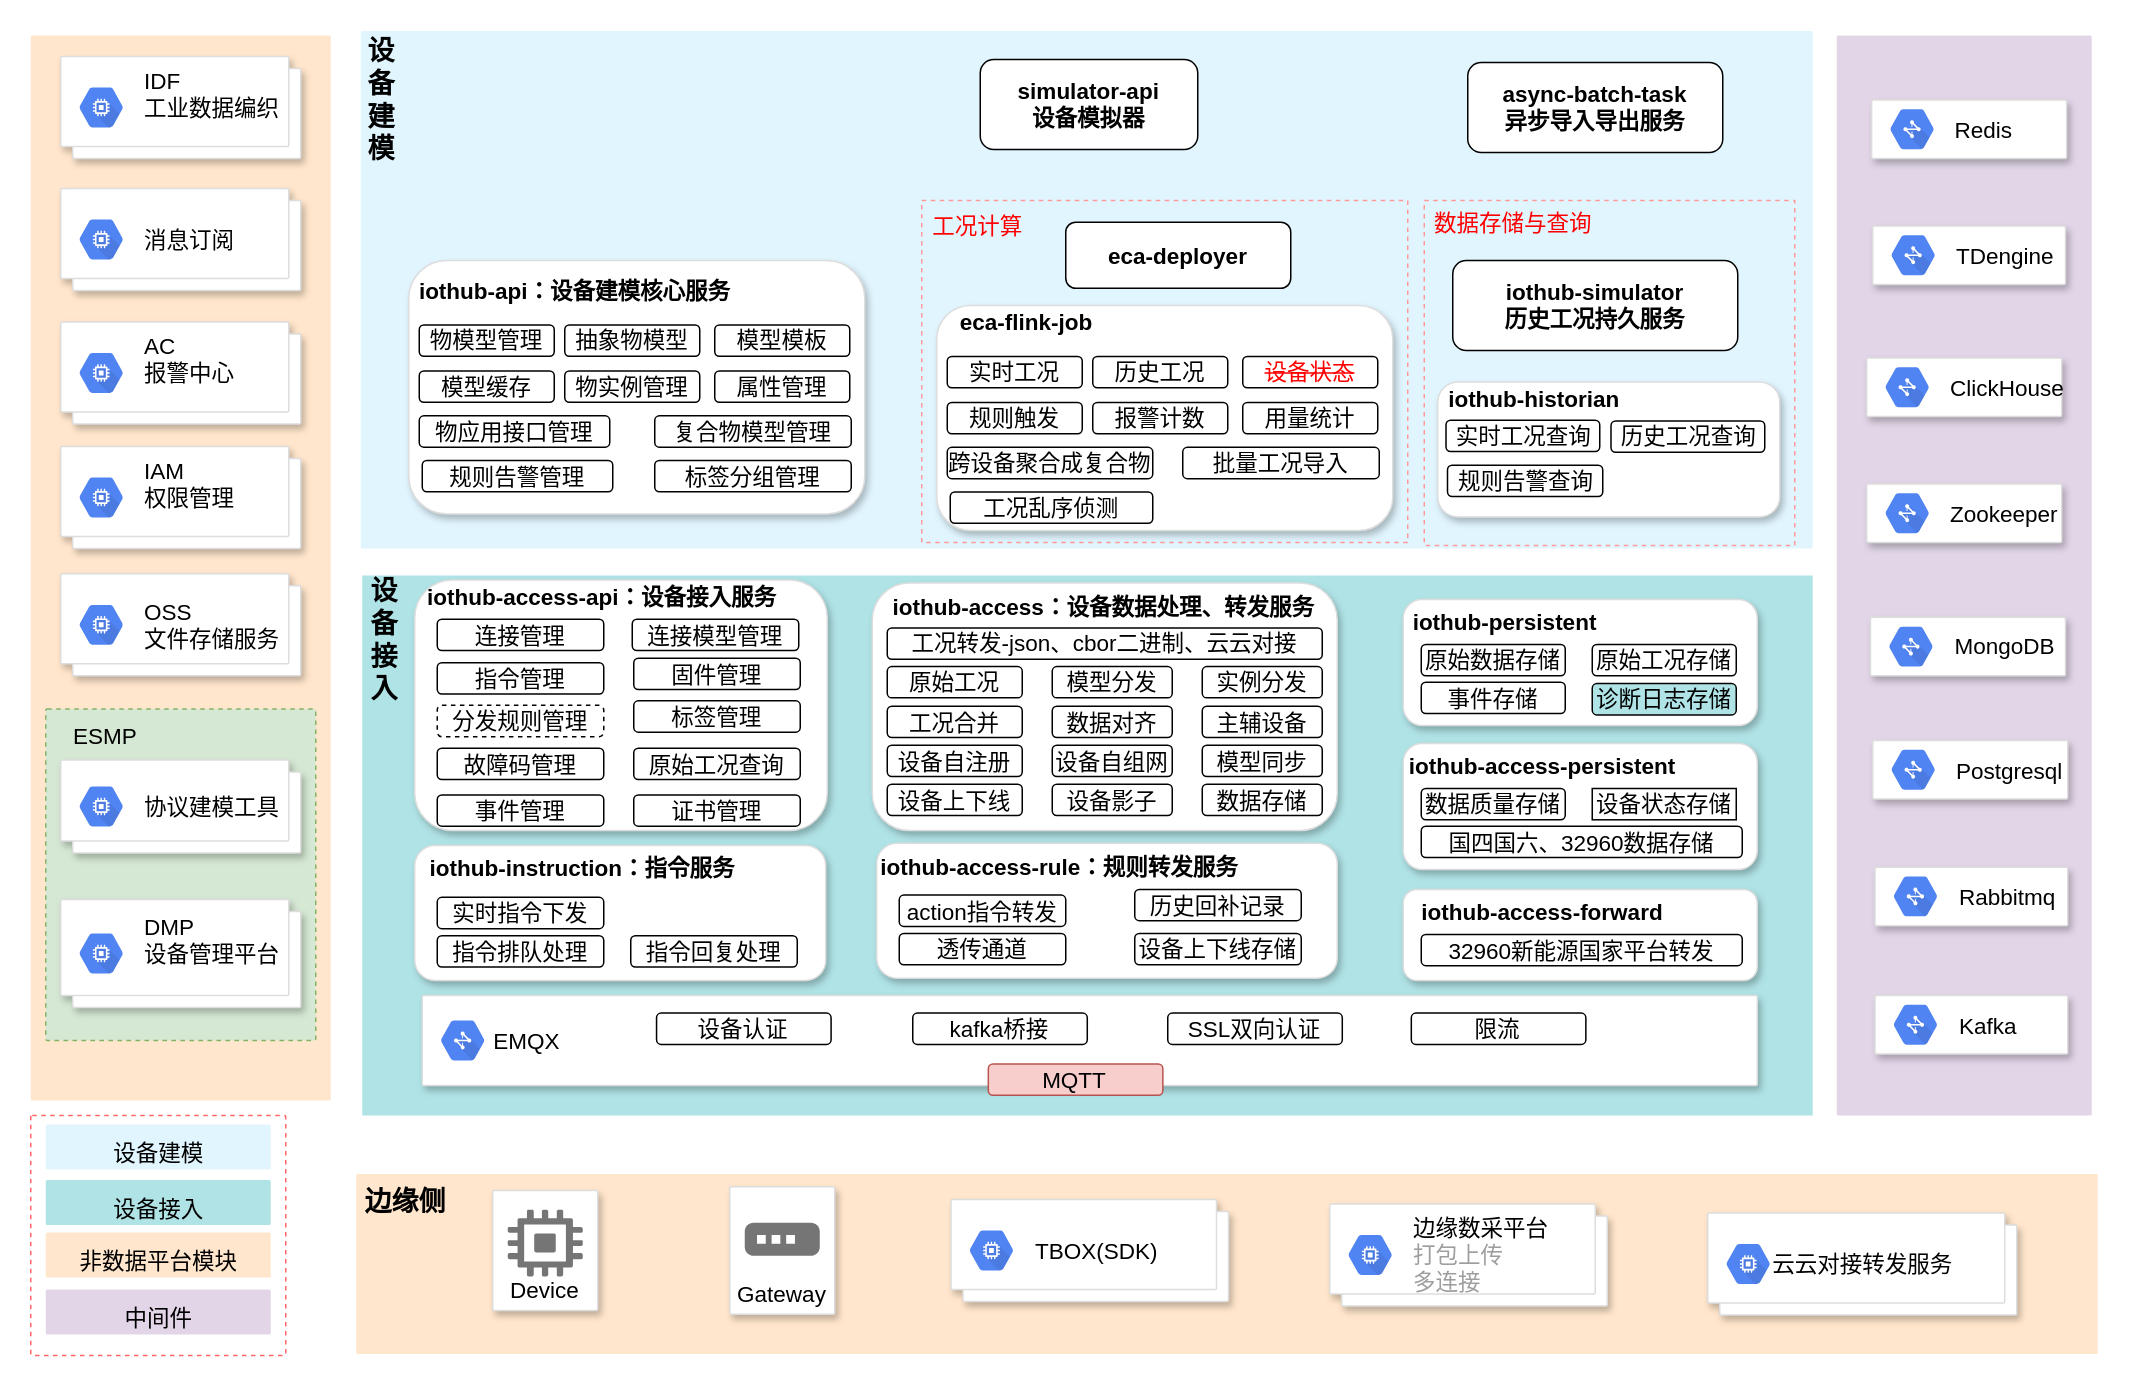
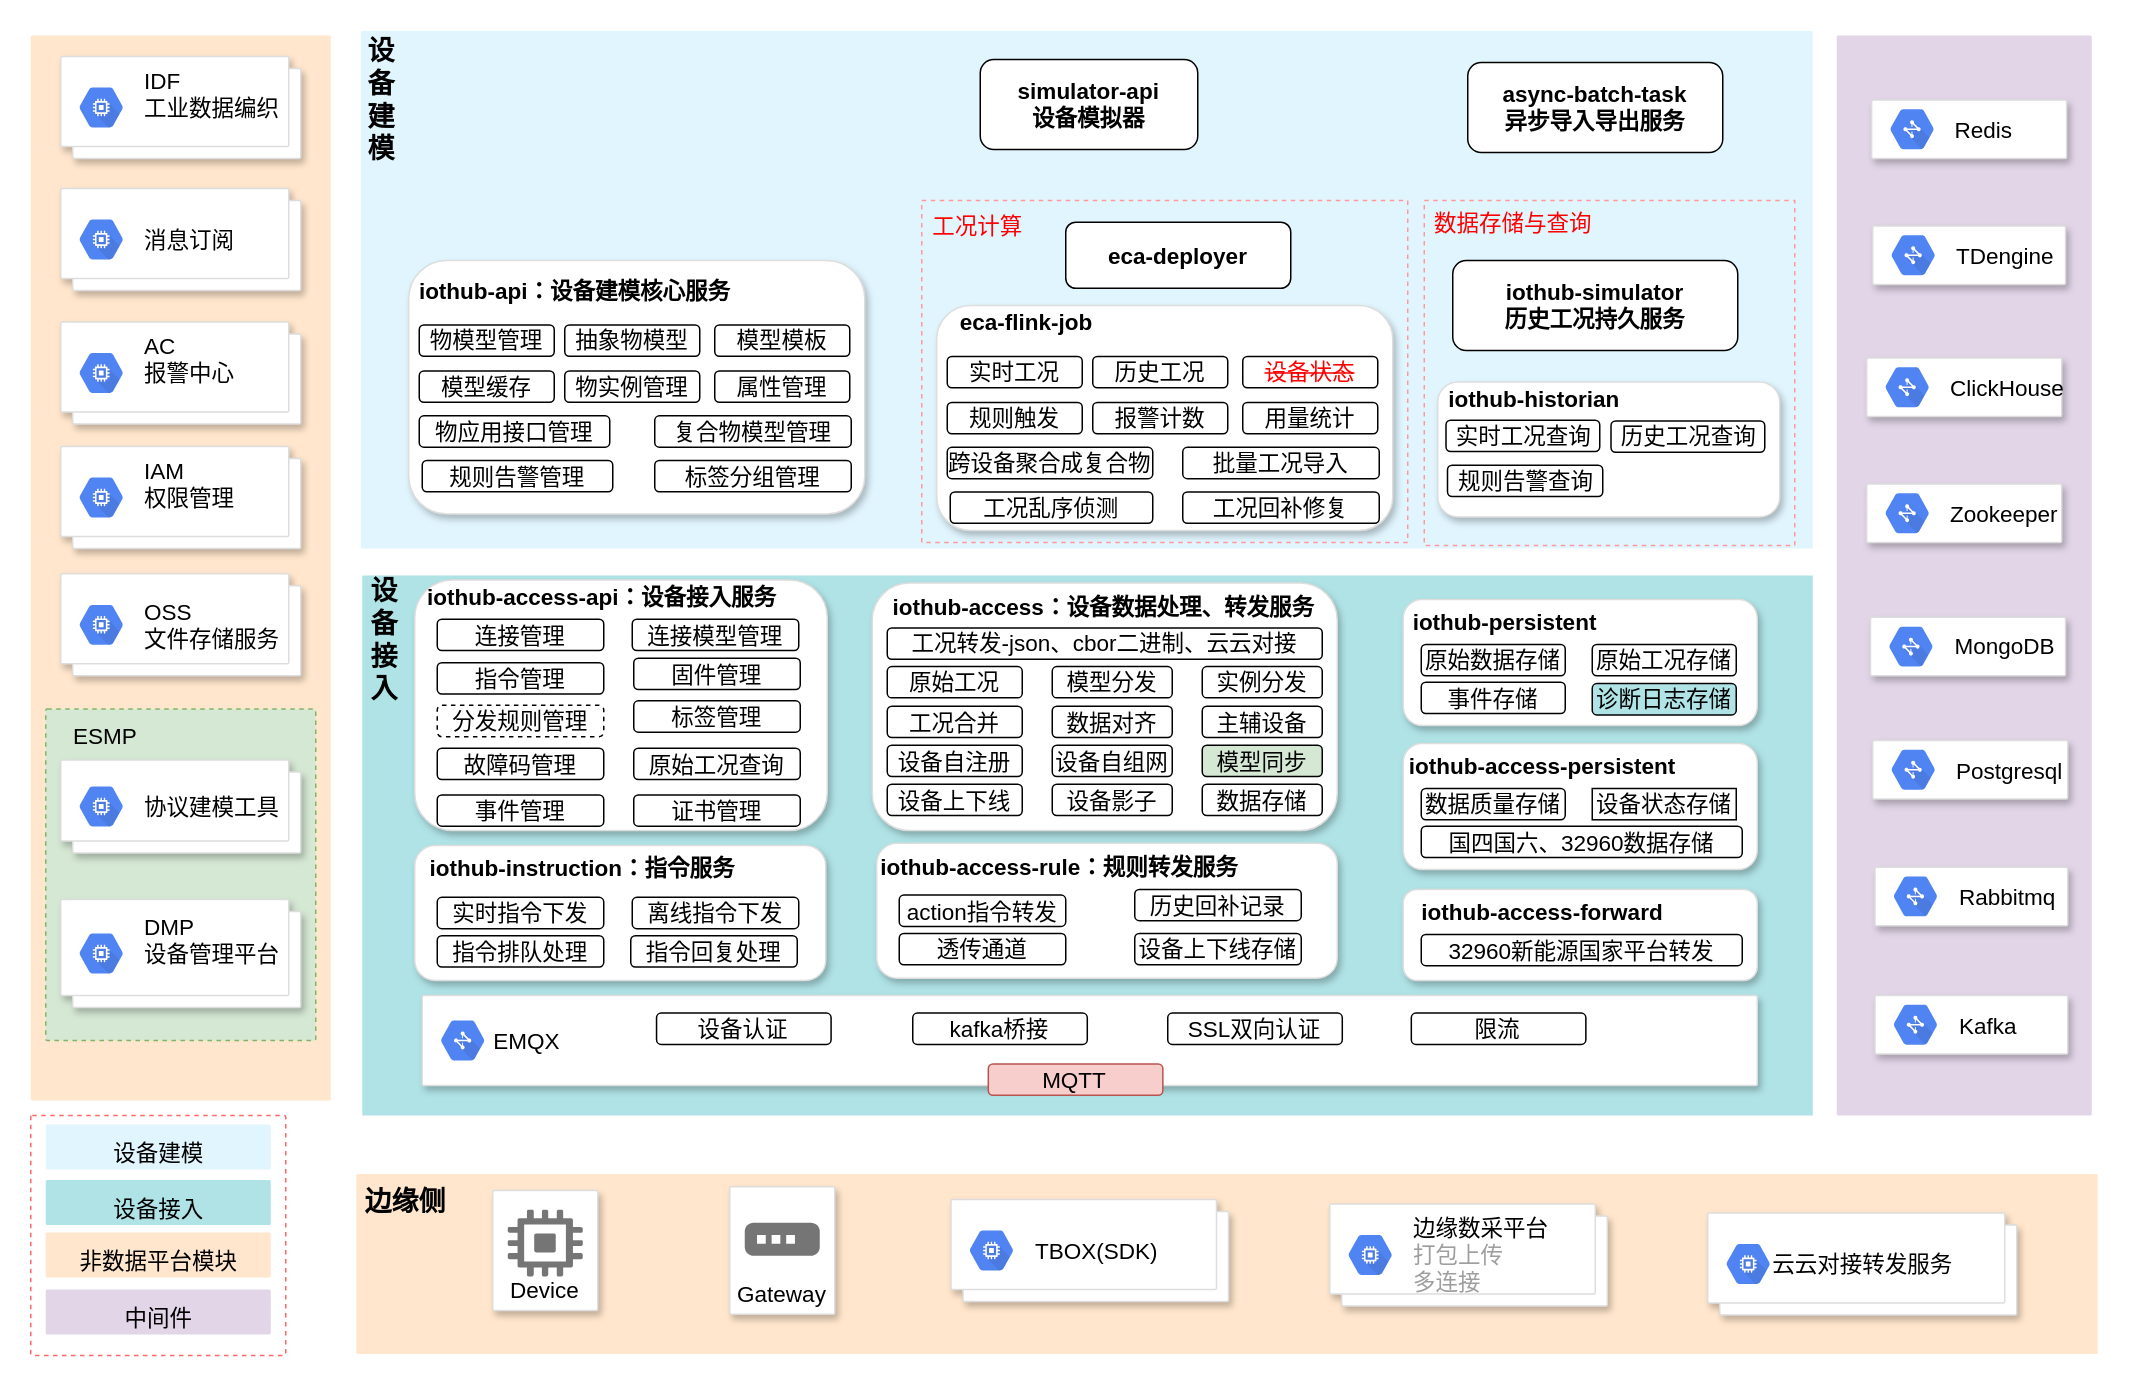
node "工况回补修复": added
node "模型同步": fillcolor #ffffff -> #d5e8d4
node "离线指令下发": added
